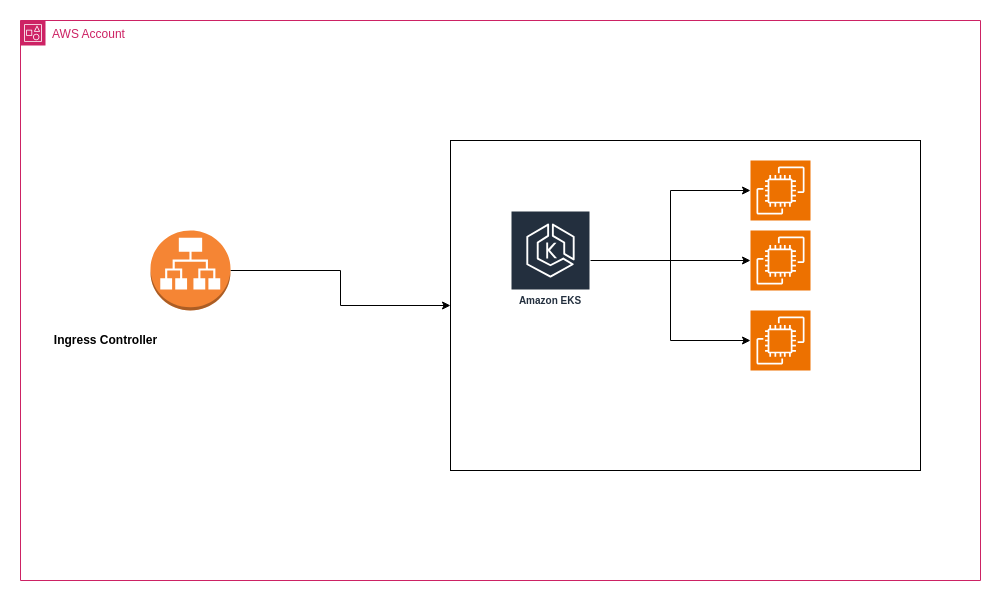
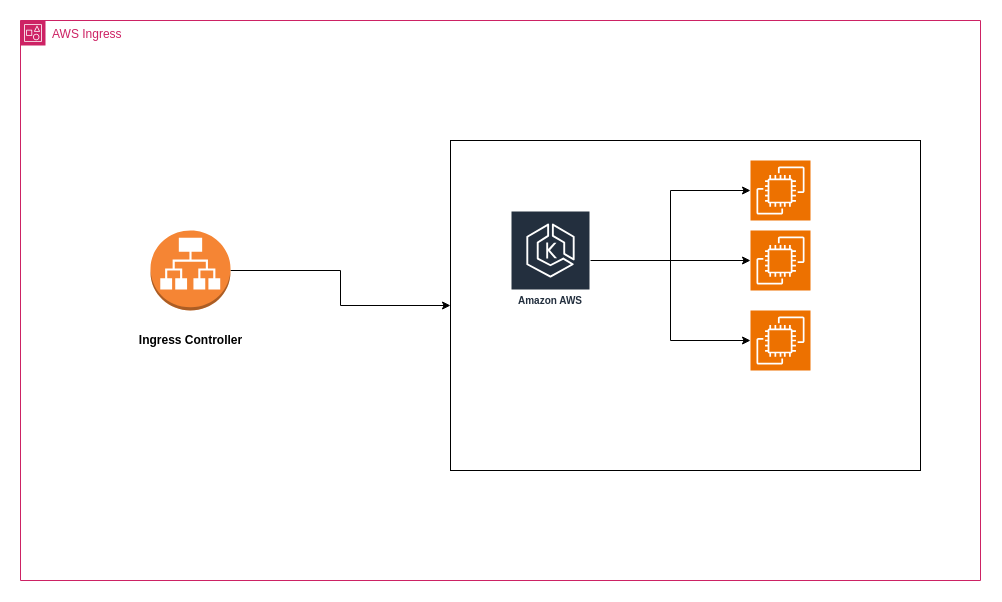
node "AWS Account": label "AWS Account" -> "AWS Ingress"
node "Amazon EKS": label "Amazon EKS" -> "Amazon AWS"
node "Ingress Controller": moved (106, 341) -> (191, 341)
